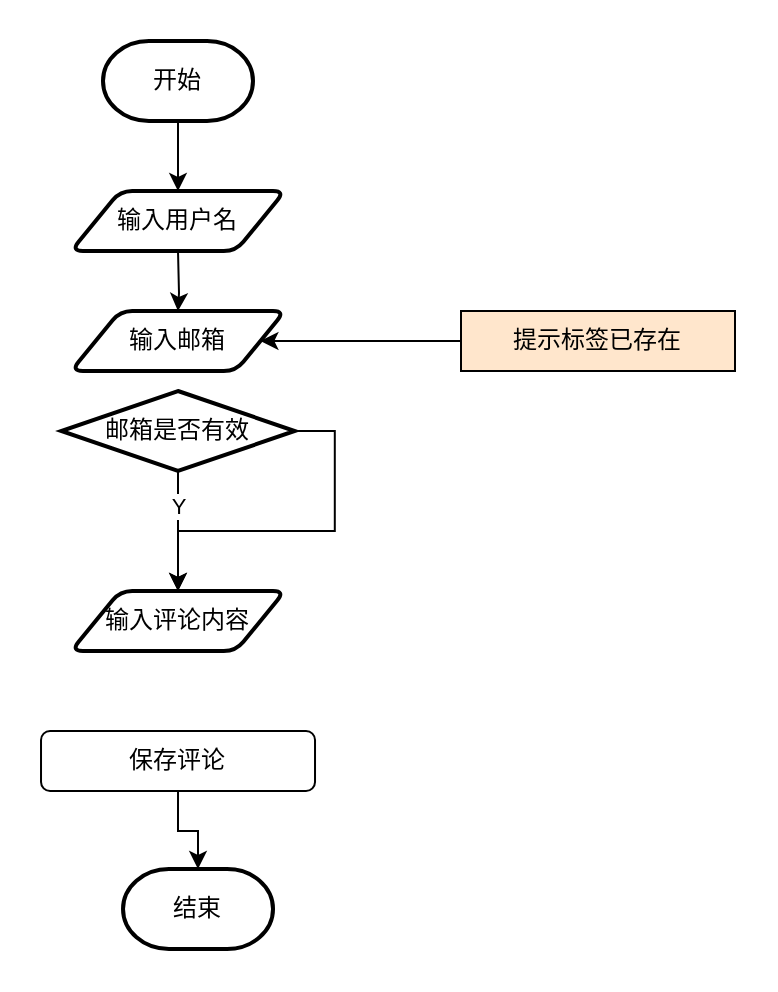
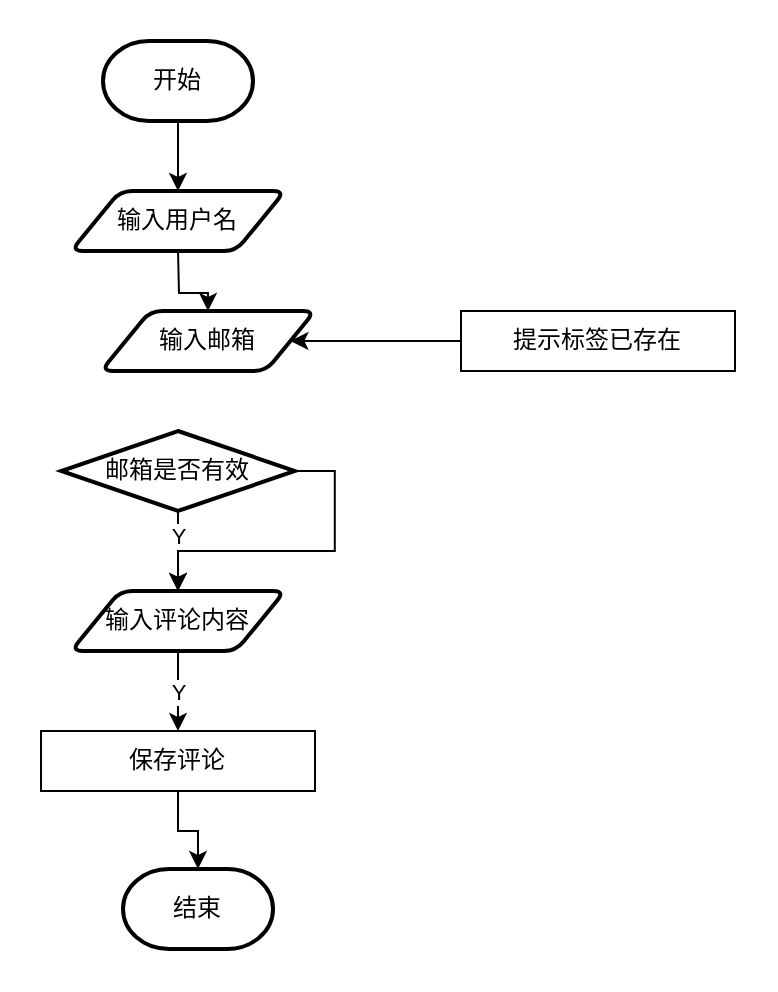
node "输入邮箱": moved (178, 341) -> (208, 341)
node "提示标签已存在": fillcolor #ffe6cc -> #ffffff
node "邮箱是否有效": moved (178, 431) -> (178, 471)
edge "输入评论内容" -> "保存评论": added, label "Y"
node "保存评论": shape rounded rectangle -> rectangle
